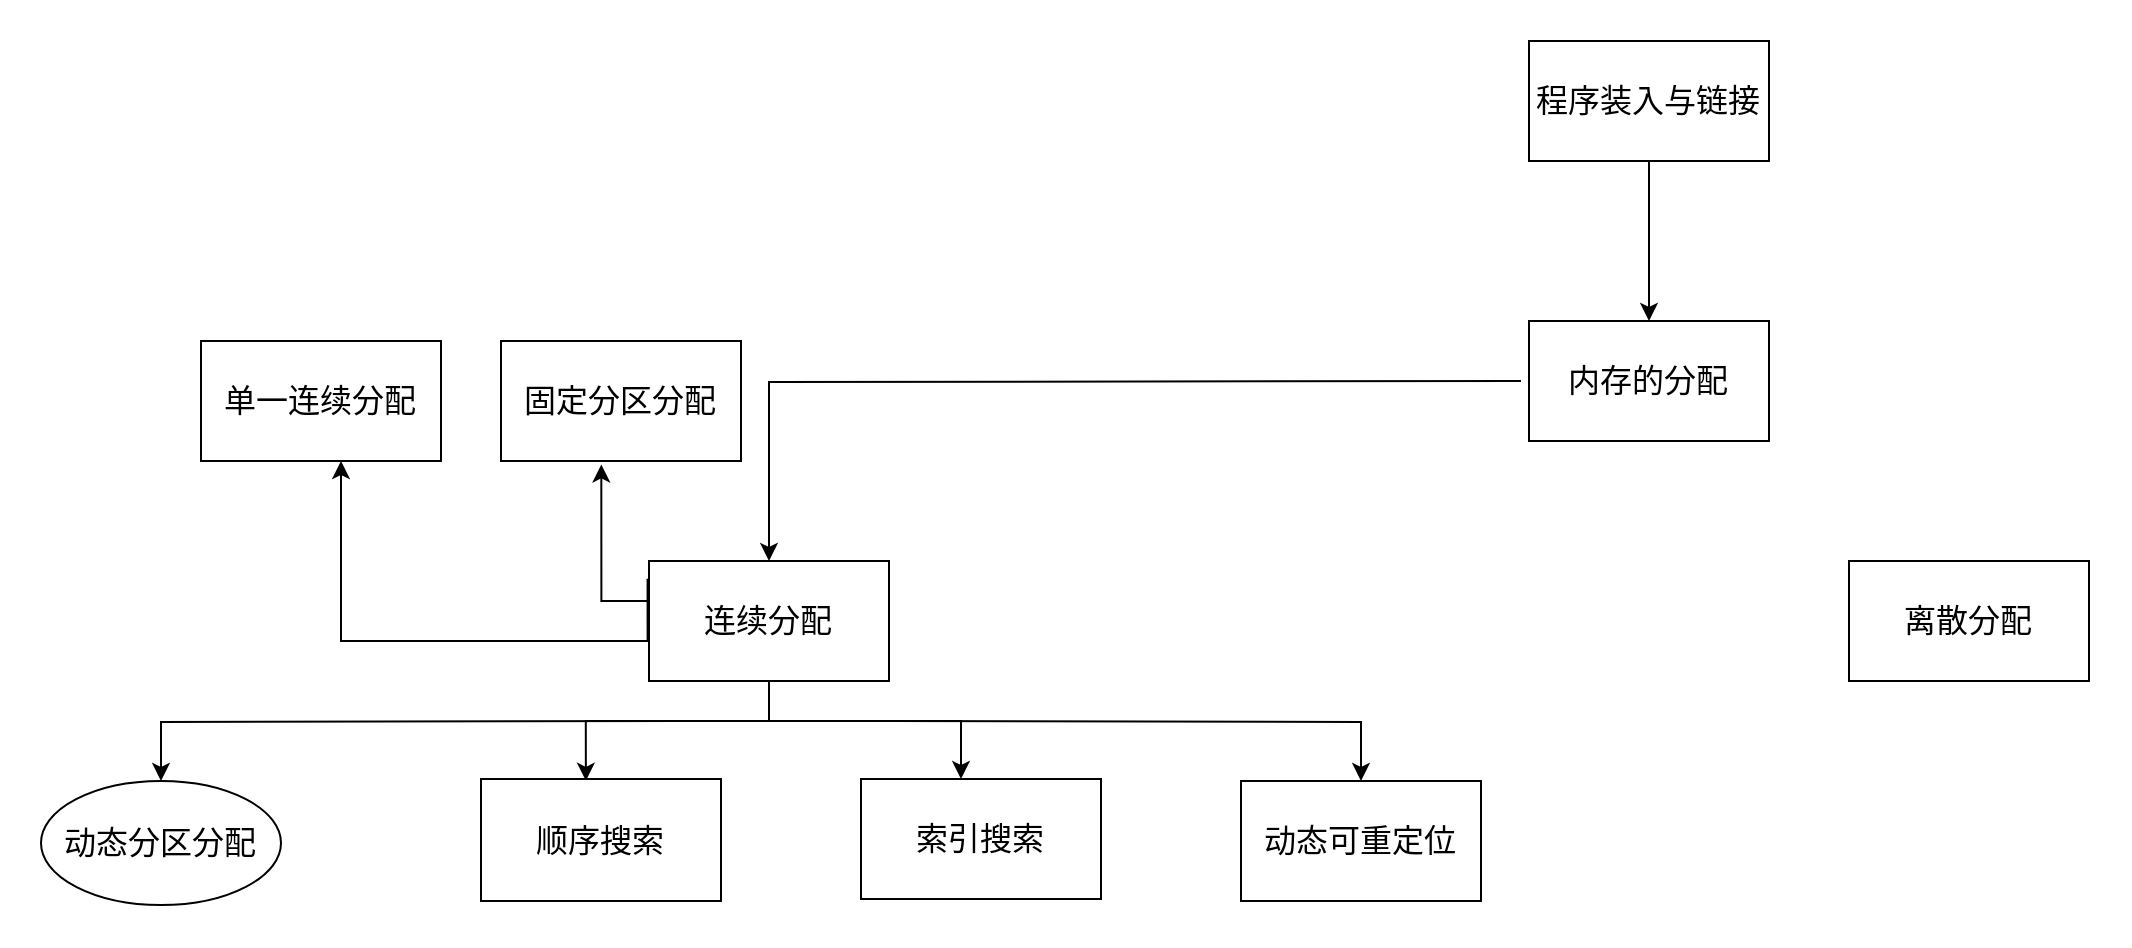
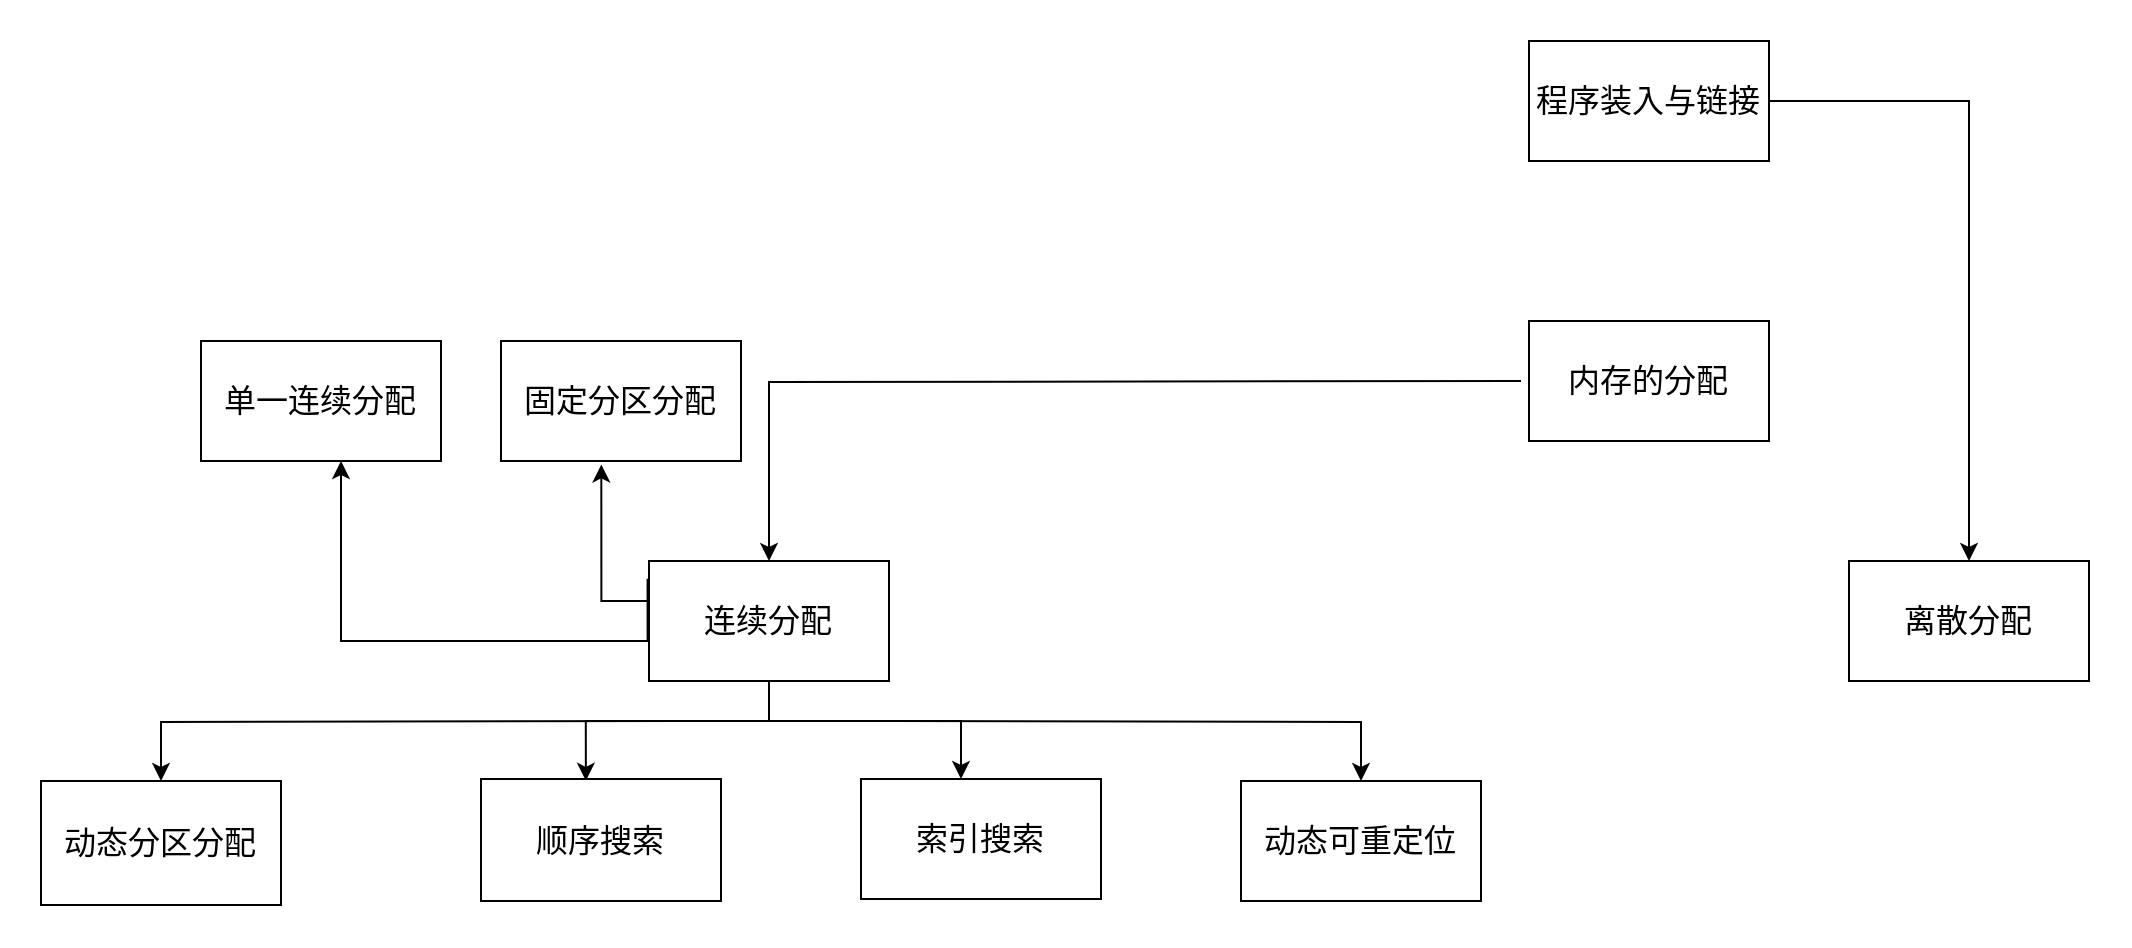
edge "程序装入与链接" -> "内存的分配": now "程序装入与链接" -> "离散分配"
node "动态分区分配": shape ellipse -> rectangle
